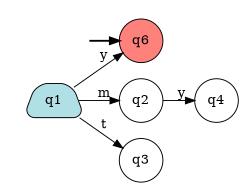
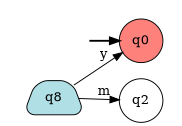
node "q6": label "q6" -> "q0"
node "q1": label "q1" -> "q8"
node "q4": removed
node "q3": removed
